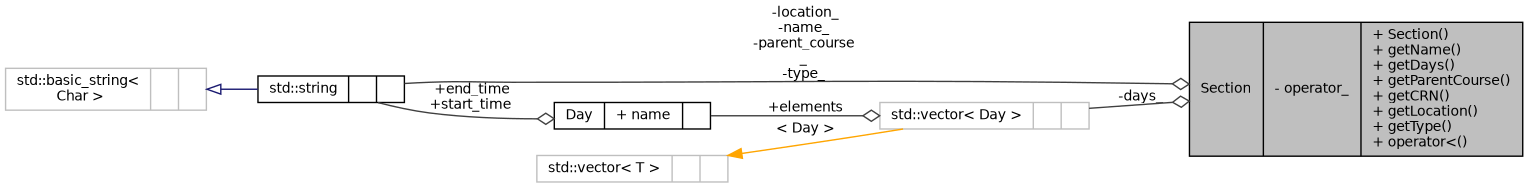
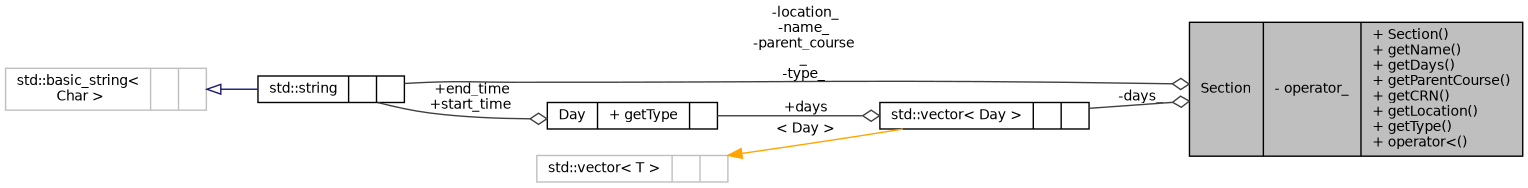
edge "Day" -> "std::vector< Day >": label " +elements" -> " +days"
node "Day": text "+ name" -> "+ getType"
node "std::vector< Day >": color grey75 -> black
